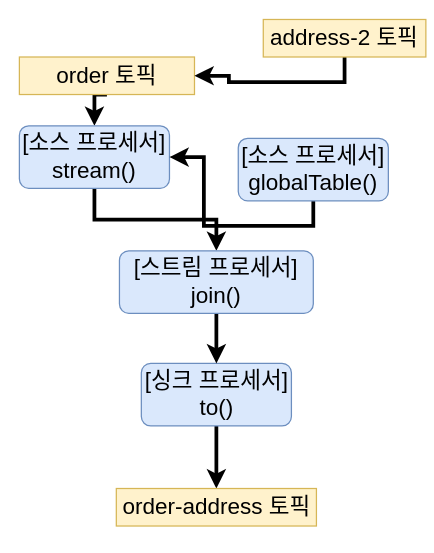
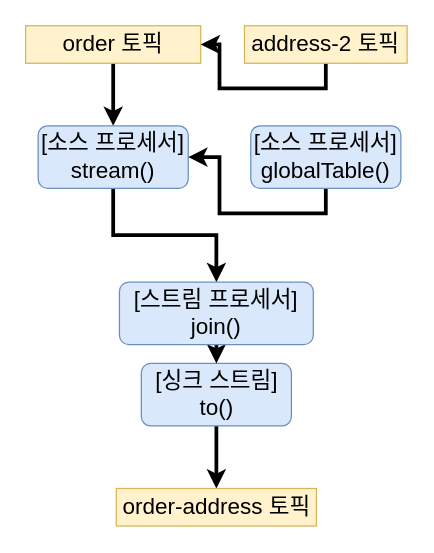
node "address-2 토픽": moved (344, 38) -> (326, 44)
node "order 토픽": moved (107, 76) -> (113, 44)
node "[소스 프로세서] stream()": moved (94, 157) -> (113, 157)
node "[소스 프로세서] globalTable()": moved (313, 169) -> (326, 157)
node "[스트림 프로세서] join()": moved (216, 282) -> (216, 313)
node "[싱크 프로세서] to()": label "[싱크 프로세서] to()" -> "[싱크 스트림] to()"
